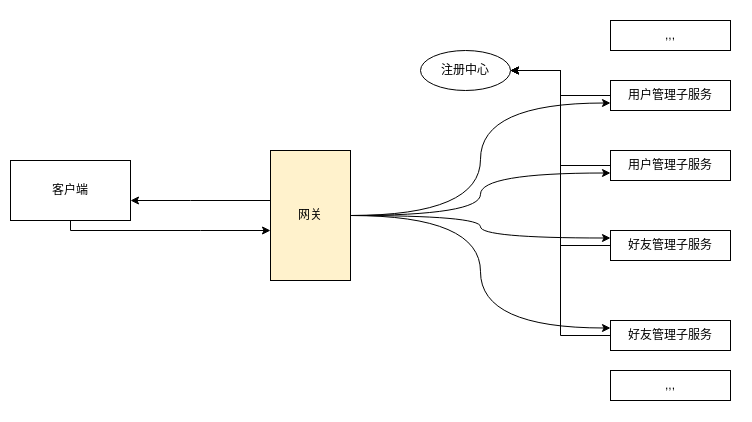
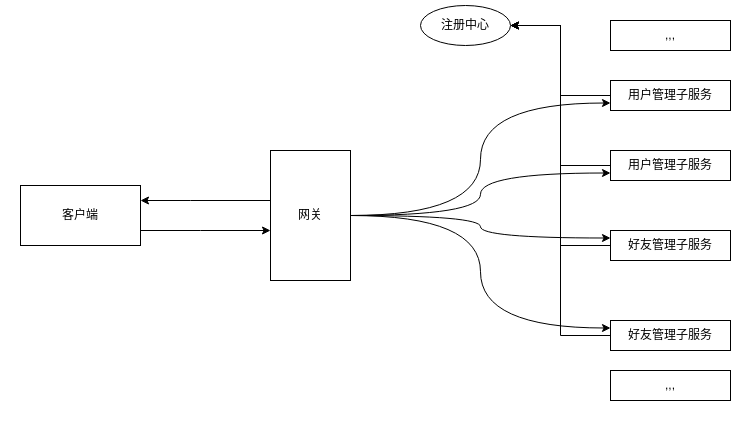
node "注册中心": moved (466, 71) -> (466, 26)
node "客户端": moved (71, 191) -> (81, 216)
node "网关": fillcolor #fff2cc -> #ffffff
